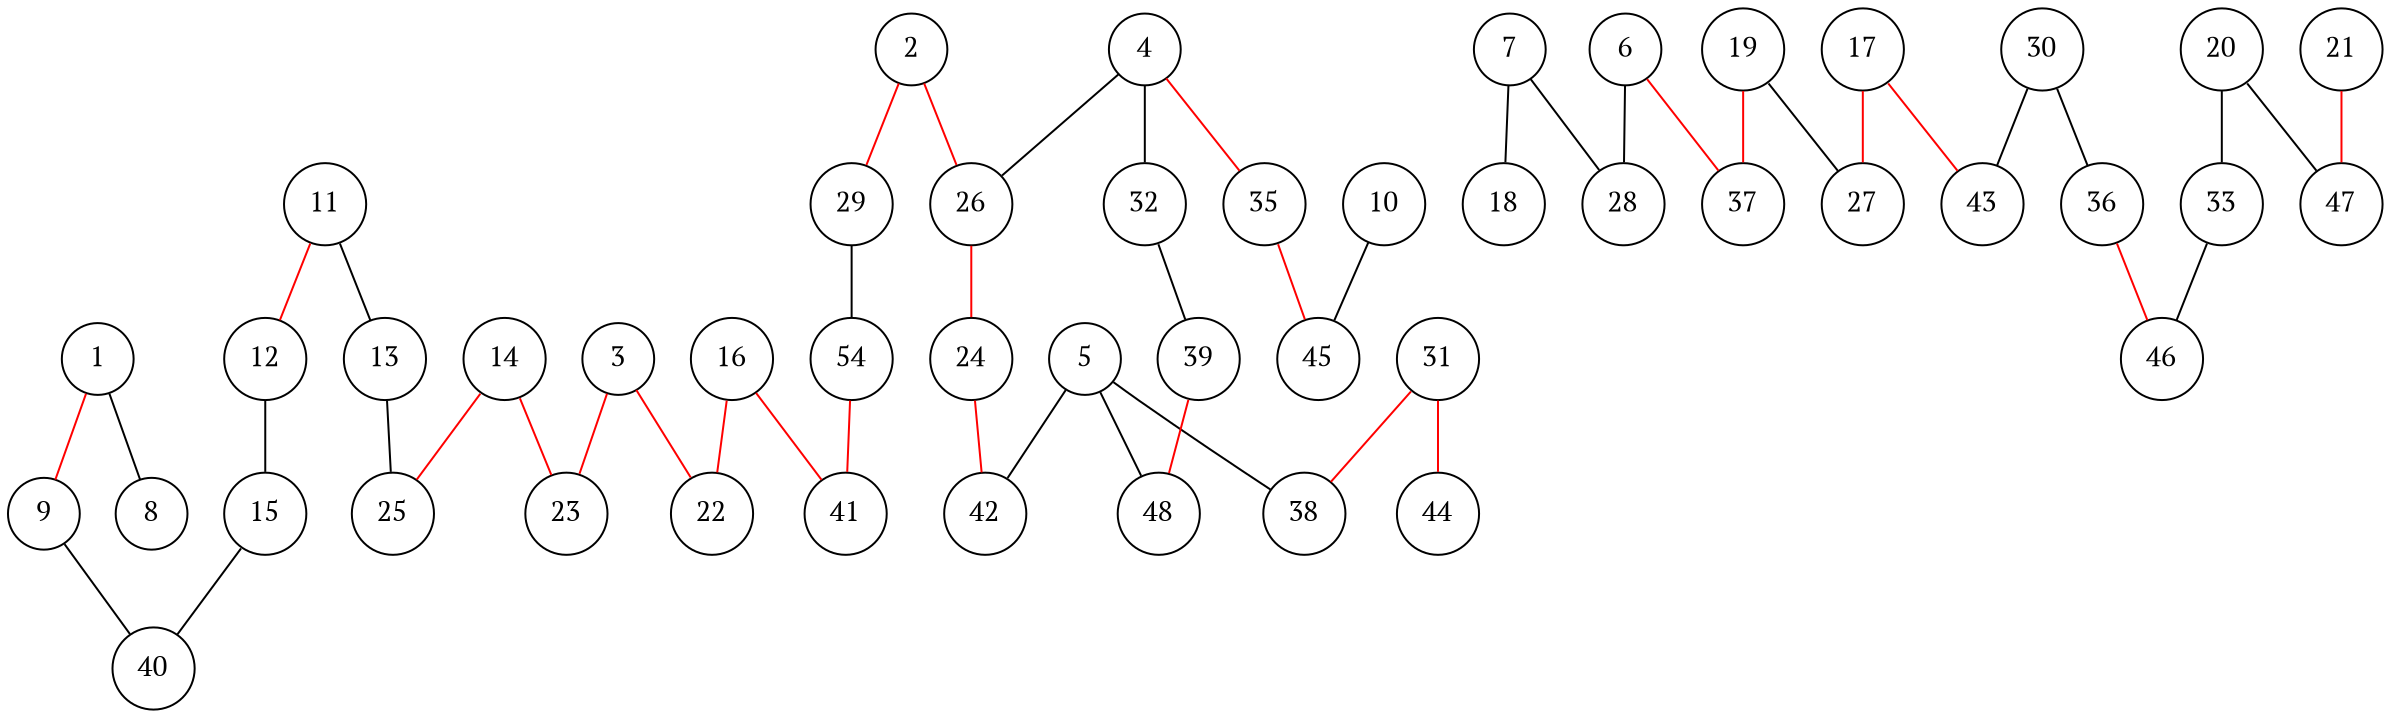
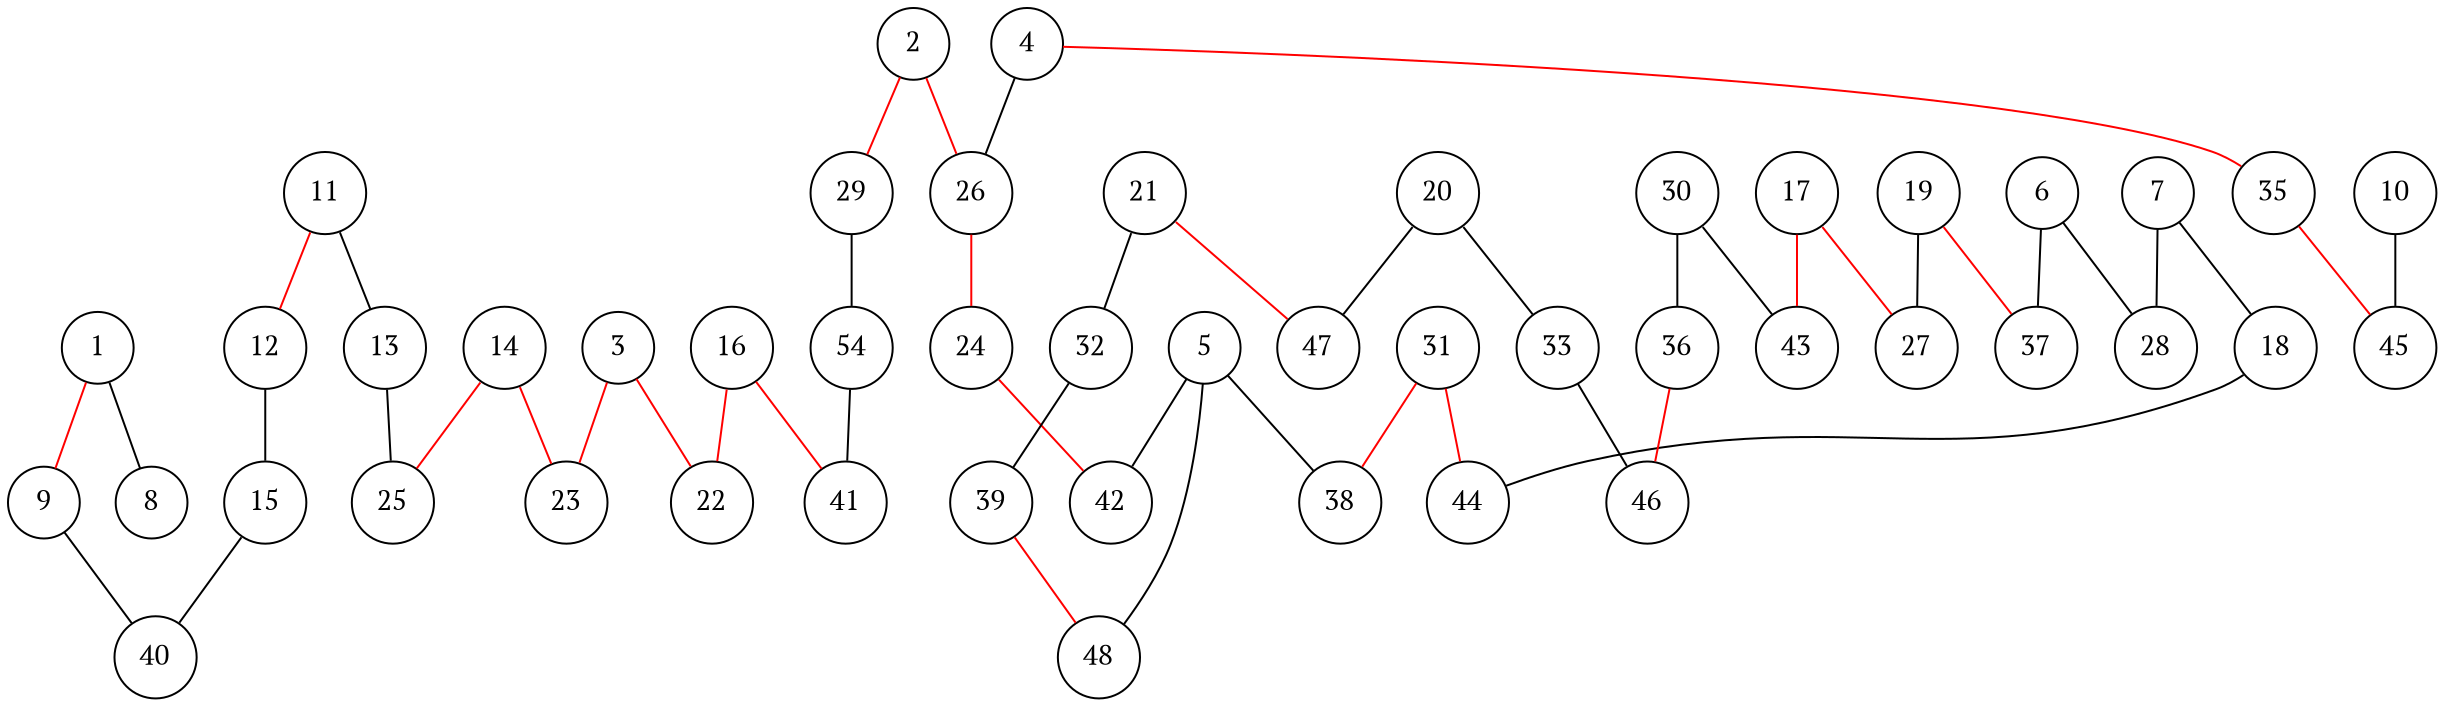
edge "4" -- "32": now "21" -- "32"
edge "6" -- "37": color red -> black
edge "54" -- "41": color red -> black
edge "18" -- "44": added
